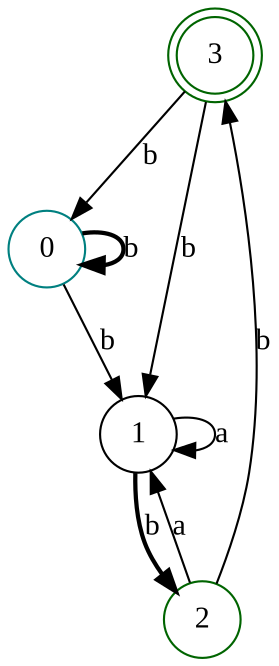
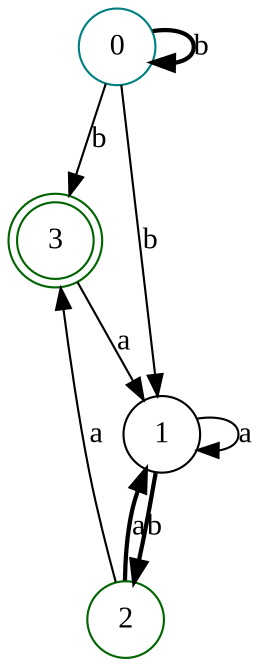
edge "3" -> "0": reversed
edge "3" -> "1": label "b" -> "a"
edge "2" -> "3": label "b" -> "a"
edge "2" -> "1": style solid -> bold
